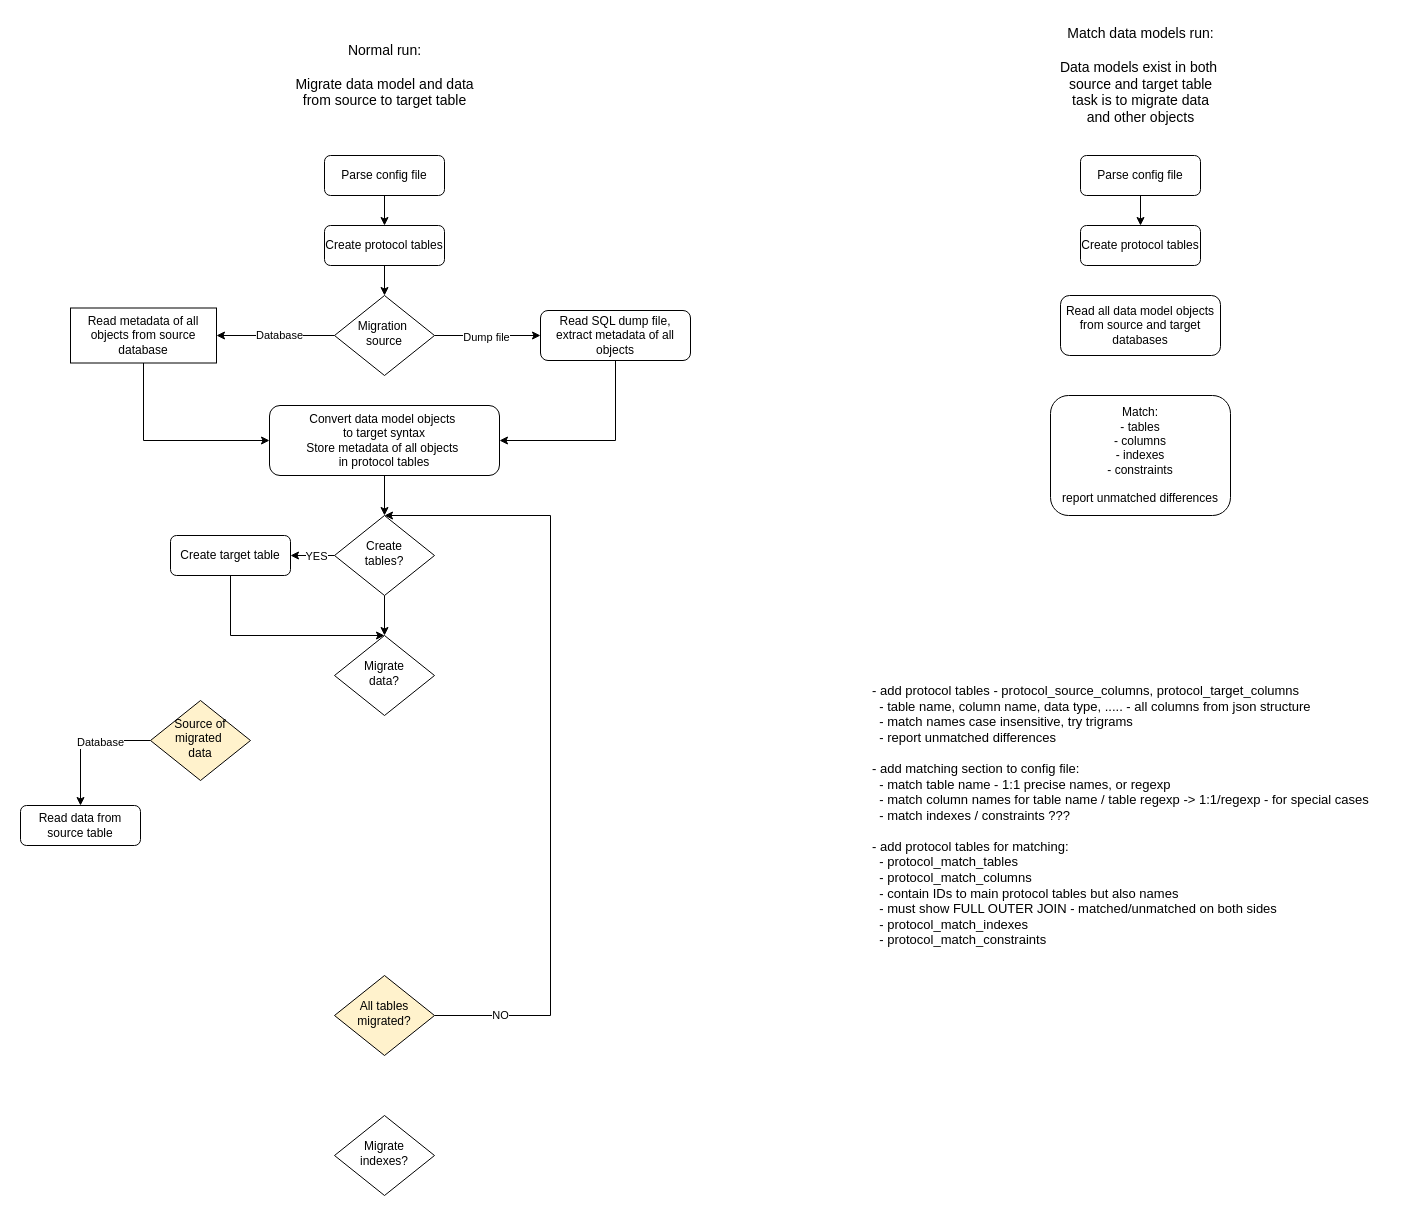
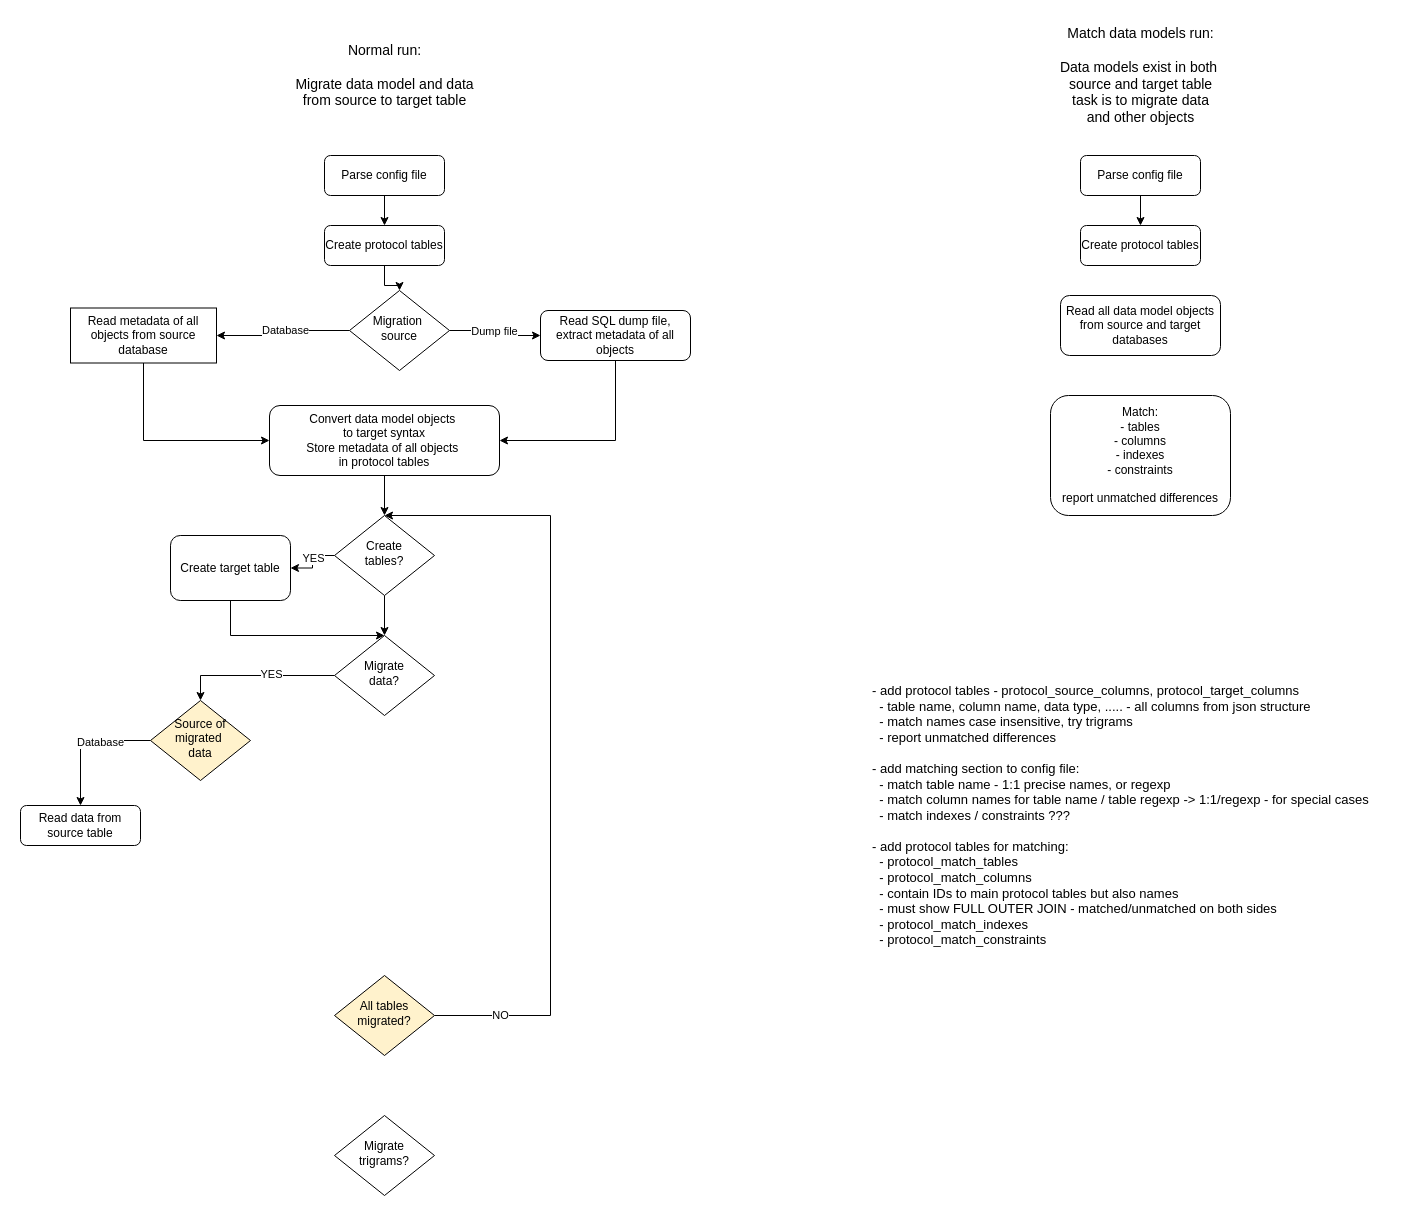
node "Migration source": moved (385, 336) -> (400, 331)
node "Create target table": size 120x40 -> 120x65
edge "Migrate data?" -> "Source of migrated data": added, label "YES"
node "Migrate indexes?": label "Migrate indexes?" -> "Migrate trigrams?"
